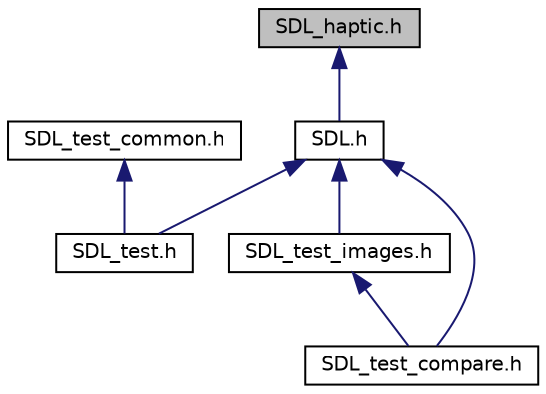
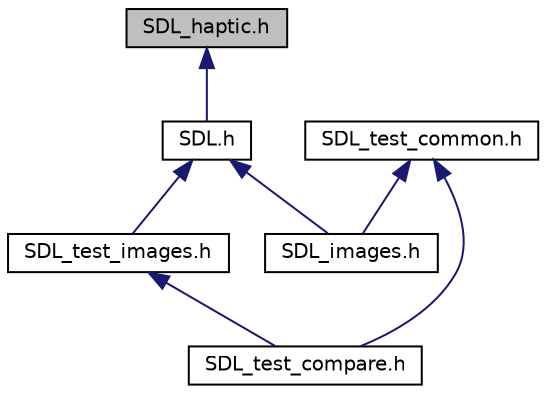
edge "SDL_test_compare.h" -> "SDL.h": now "SDL_test_compare.h" -> "SDL_test_common.h"
node "SDL_test.h": label "SDL_test.h" -> "SDL_images.h"
